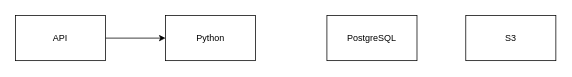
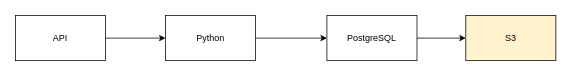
edge "Python" -> "PostgreSQL": added
edge "PostgreSQL" -> "S3": added
node "S3": fillcolor #ffffff -> #fff2cc
